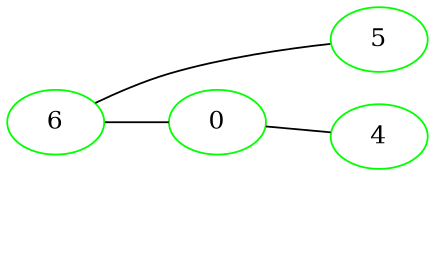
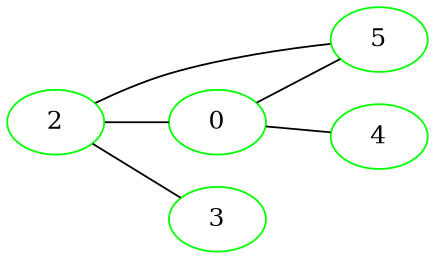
edge "5" -- "0": added
node "6": label "6" -> "2"
node "3": added
